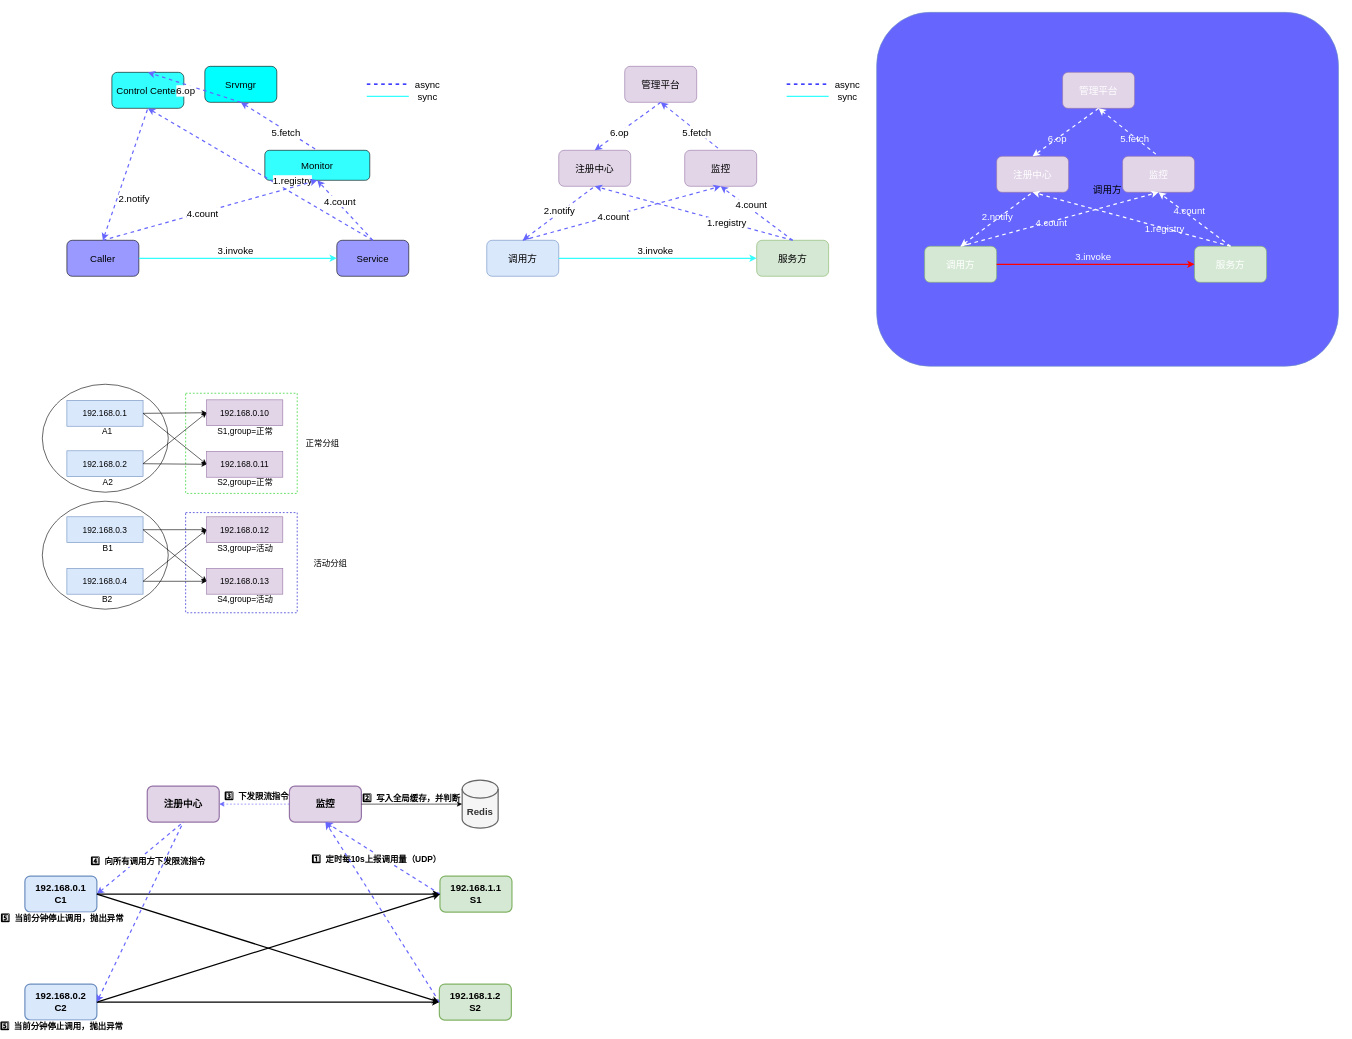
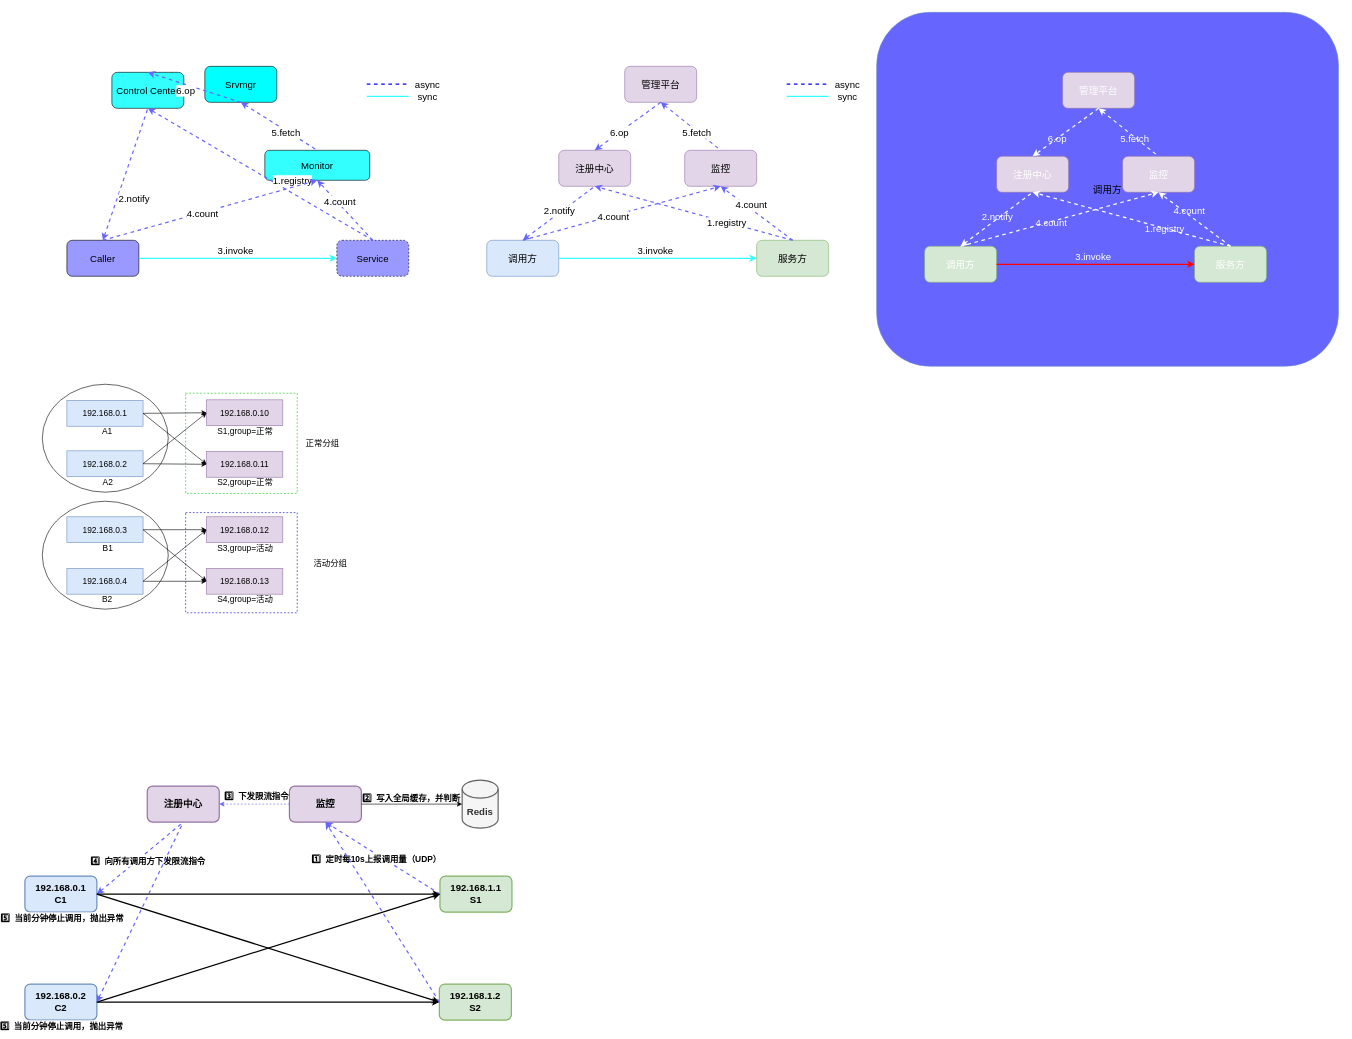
node "Service": style solid -> dashed
